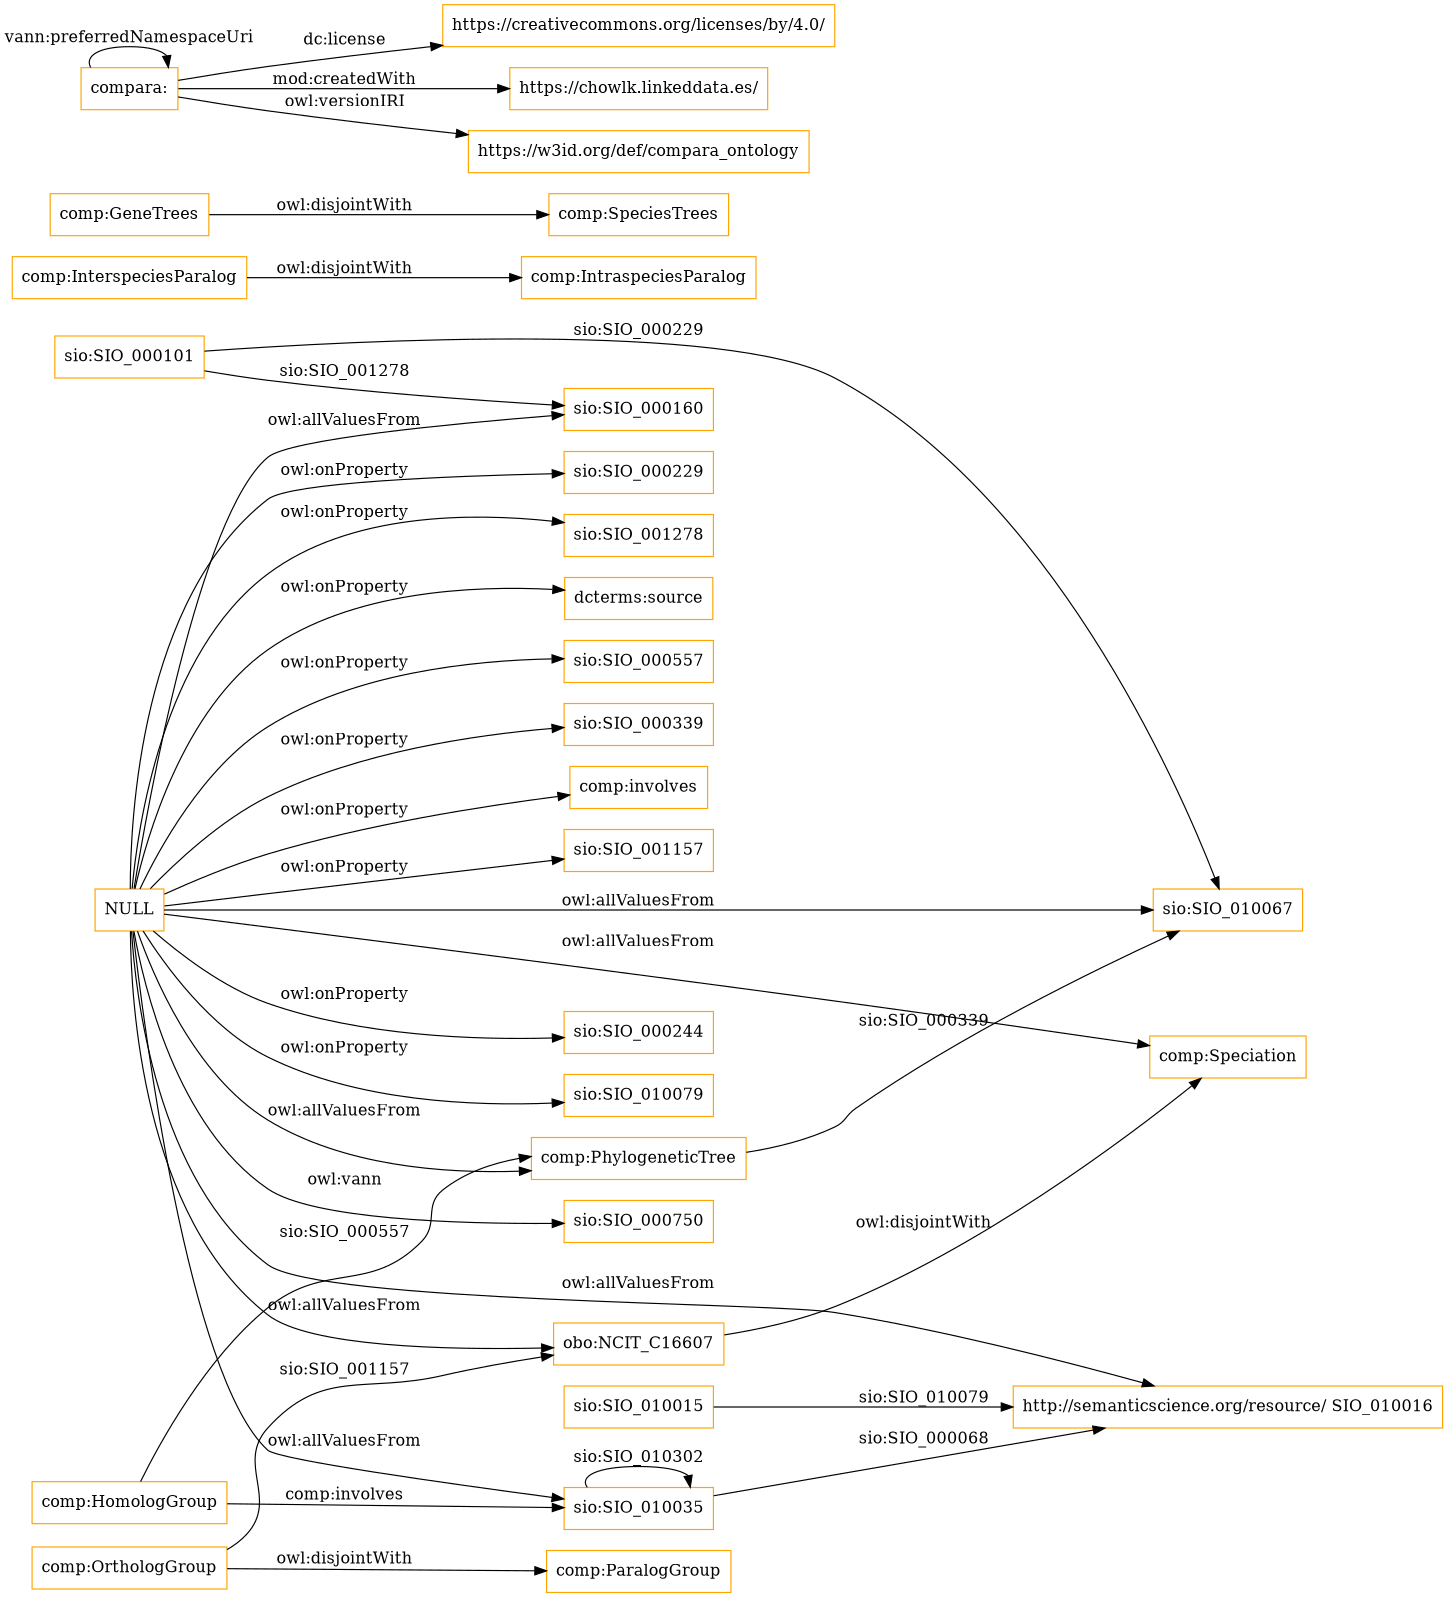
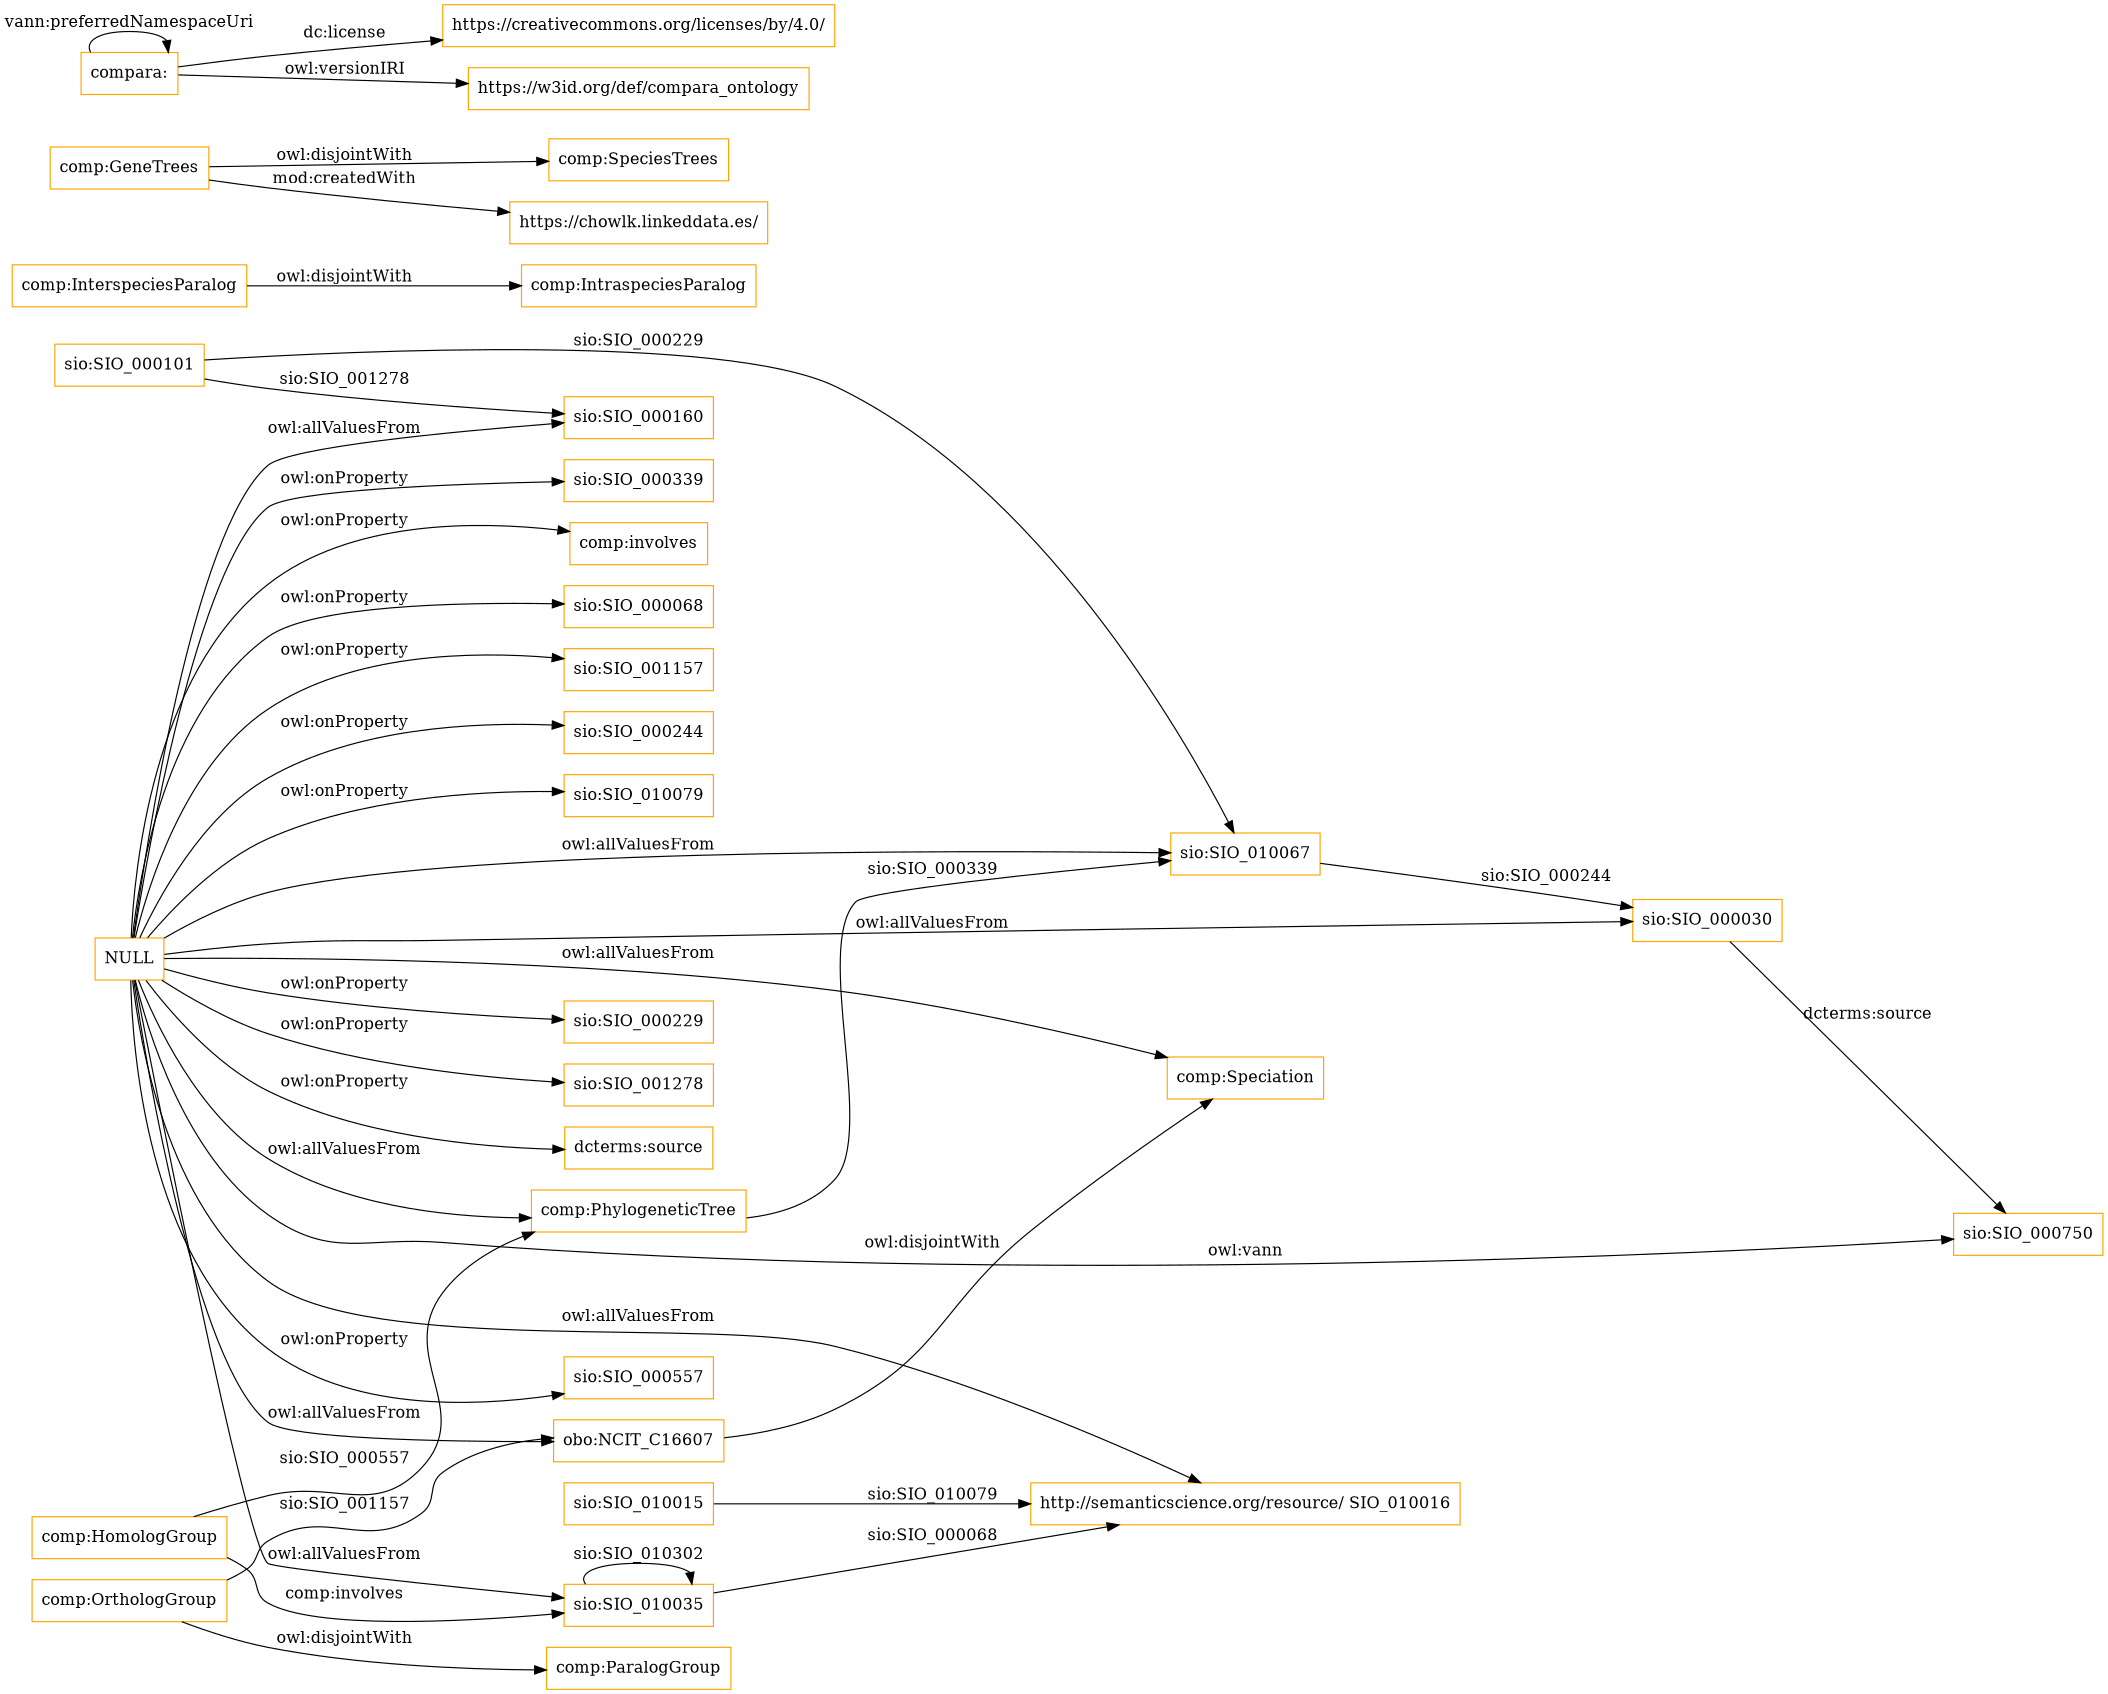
edge "compara:" -> "https://chowlk.linkeddata.es/": now "comp:GeneTrees" -> "https://chowlk.linkeddata.es/"
node "sio:SIO_000068": added
node "sio:SIO_000030": added
